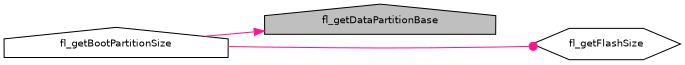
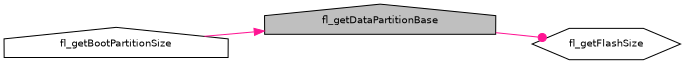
edge "fl_getBootPartitionSize" -> "fl_getFlashSize": now "fl_getDataPartitionBase" -> "fl_getFlashSize"
